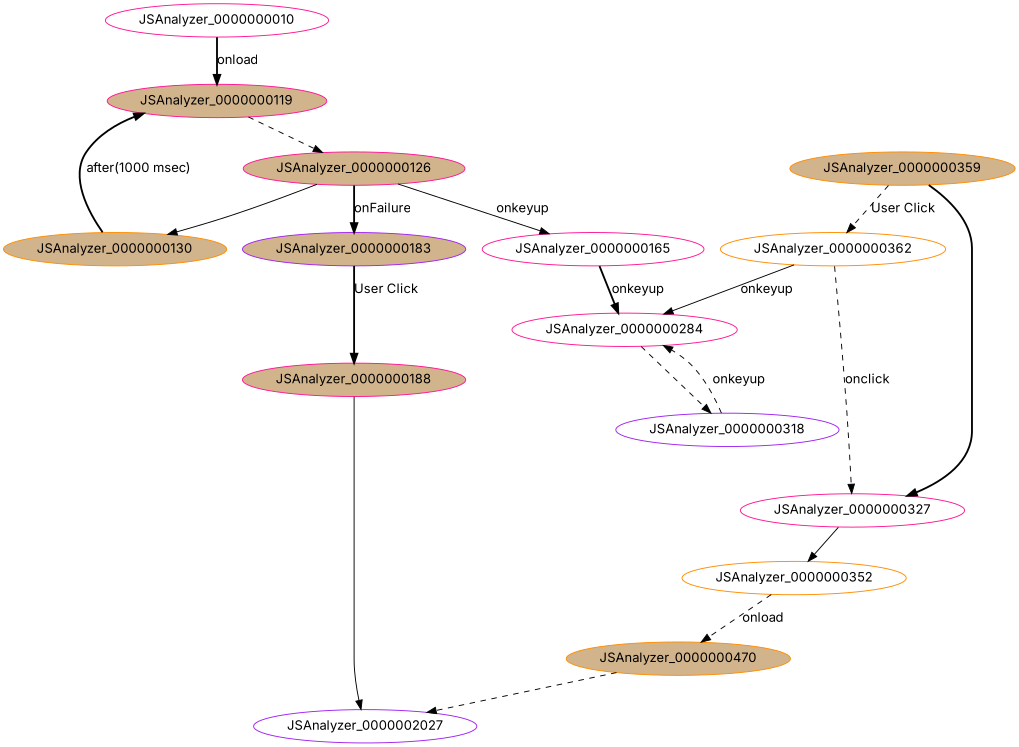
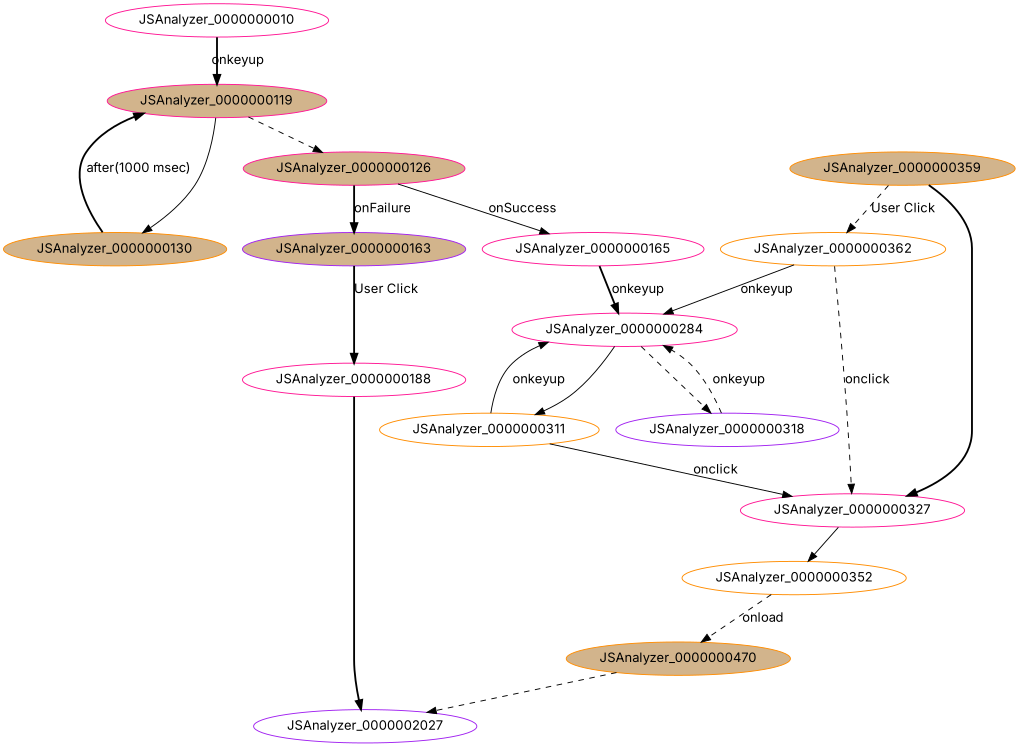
edge "JSAnalyzer_0000000010" -> "JSAnalyzer_0000000119": label "onload" -> "onkeyup"
edge "JSAnalyzer_0000000126" -> "JSAnalyzer_0000000165": label "onkeyup" -> "onSuccess"
edge "JSAnalyzer_0000000126" -> "JSAnalyzer_0000000130": now "JSAnalyzer_0000000119" -> "JSAnalyzer_0000000130"
node "JSAnalyzer_0000000183": label "JSAnalyzer_0000000183" -> "JSAnalyzer_0000000163"
node "JSAnalyzer_0000000188": fillcolor tan -> white
node "JSAnalyzer_0000000311": added
edge "JSAnalyzer_0000000188" -> "JSAnalyzer_0000002027": style solid -> bold
